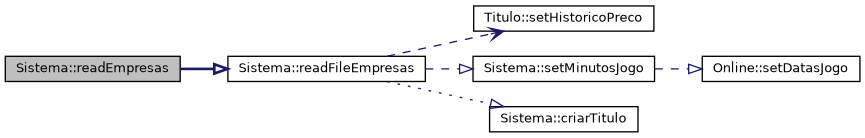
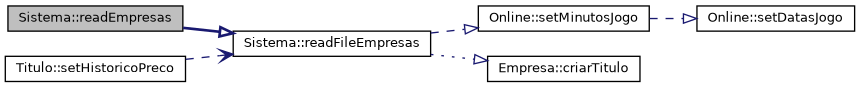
edge "Sistema::readFileEmpresas" -> "Titulo::setHistoricoPreco": reversed
node "Sistema::setMinutosJogo": label "Sistema::setMinutosJogo" -> "Online::setMinutosJogo"
node "Sistema::criarTitulo": label "Sistema::criarTitulo" -> "Empresa::criarTitulo"
